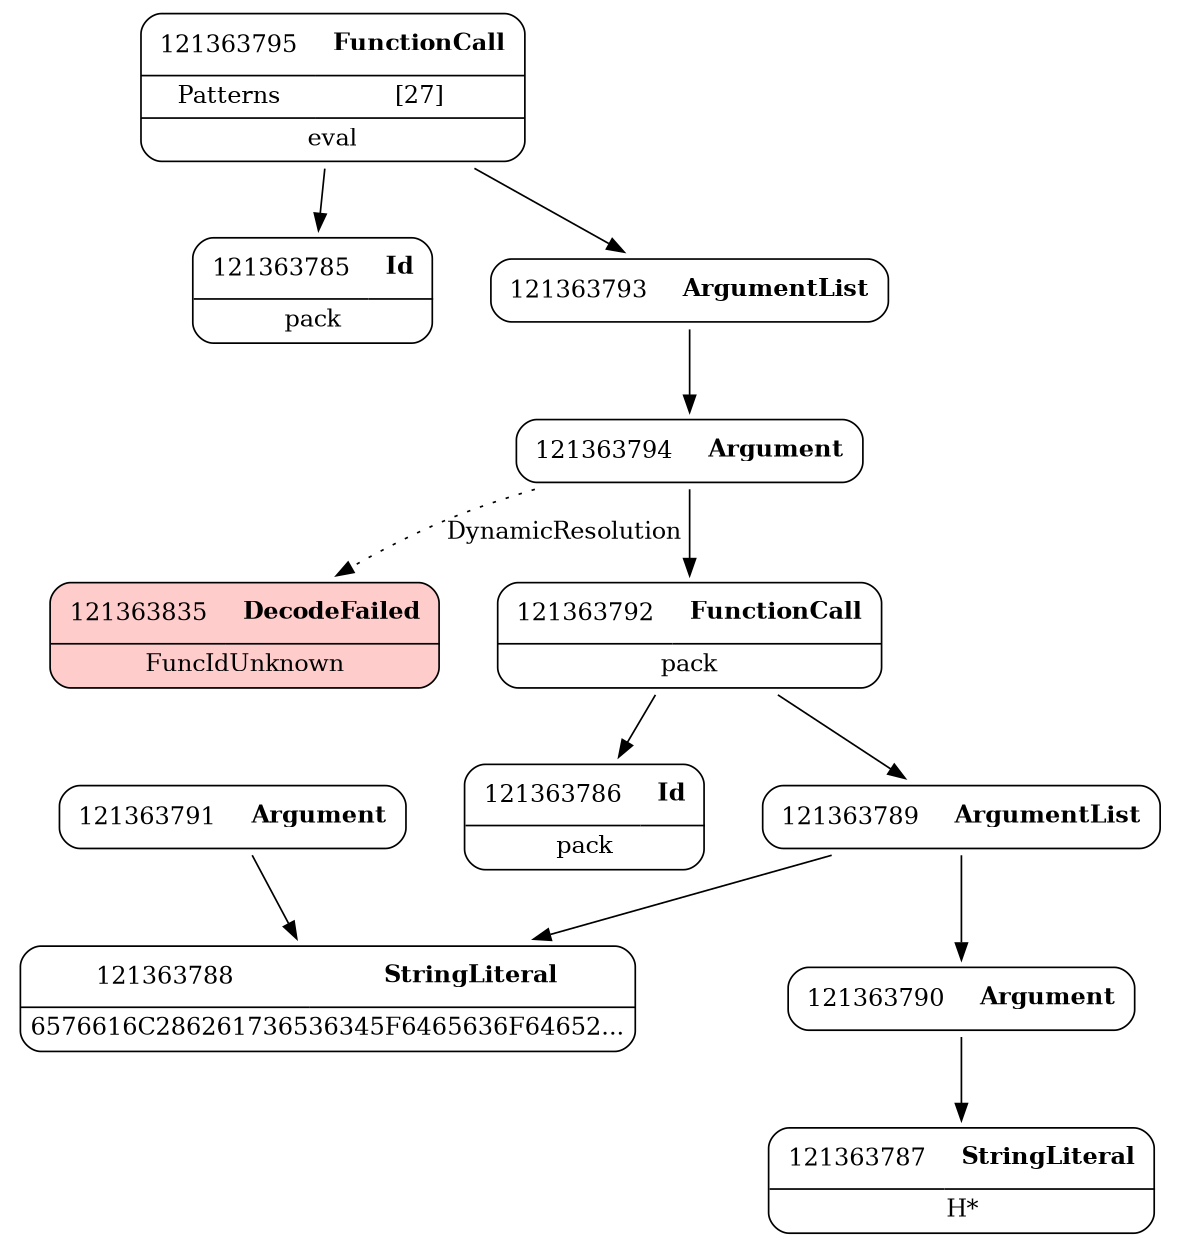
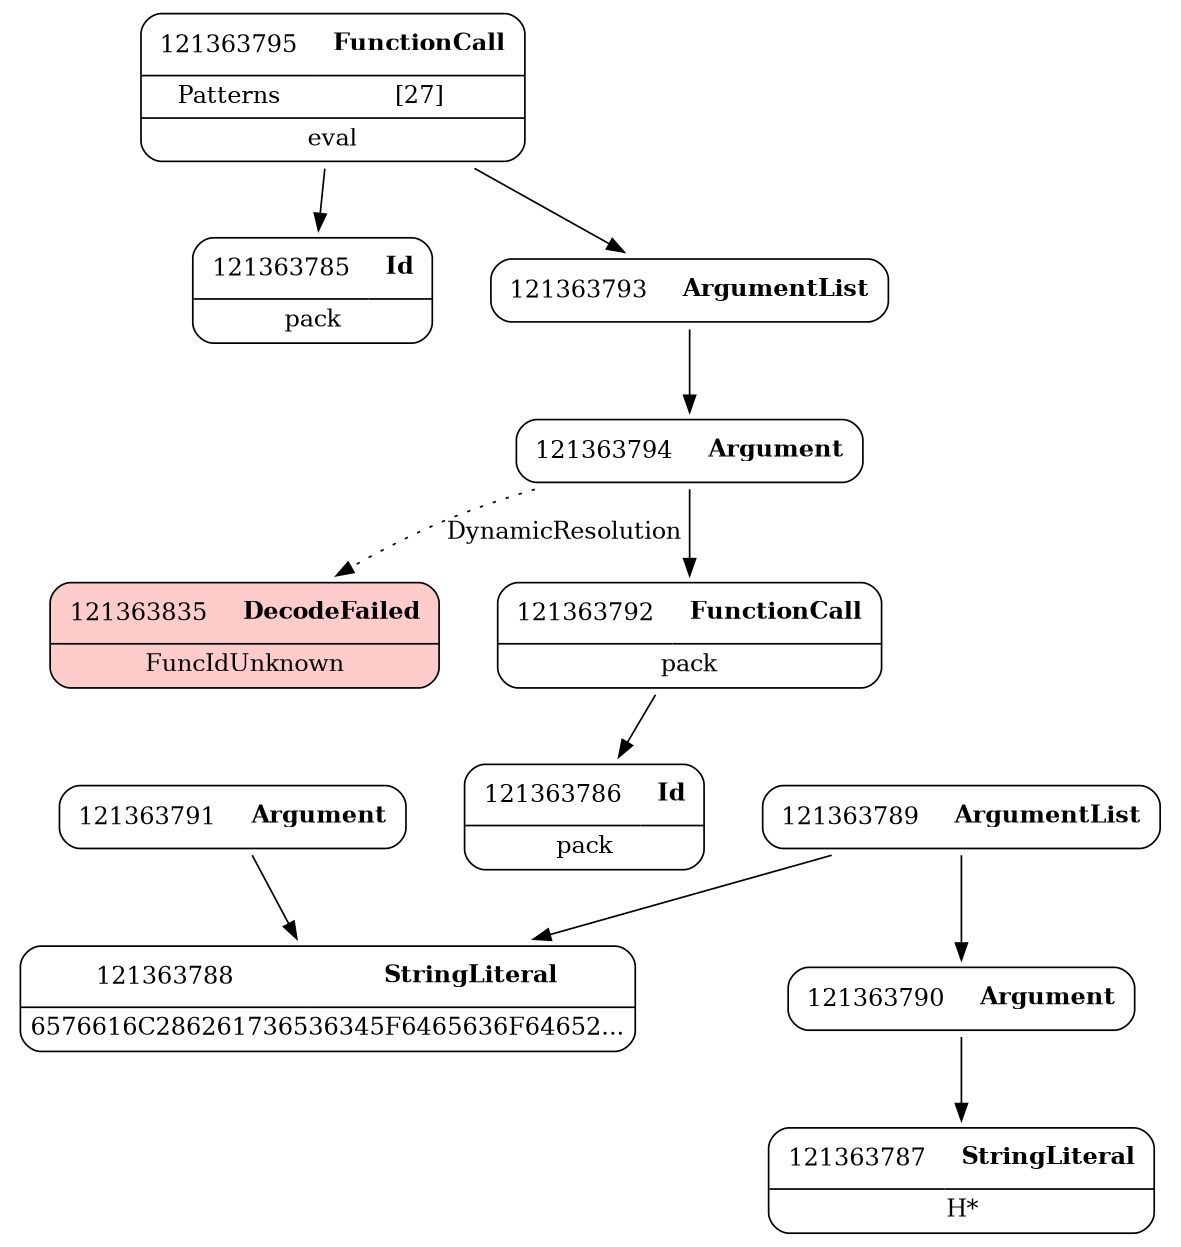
edge "121363792" -> "121363789": removed
